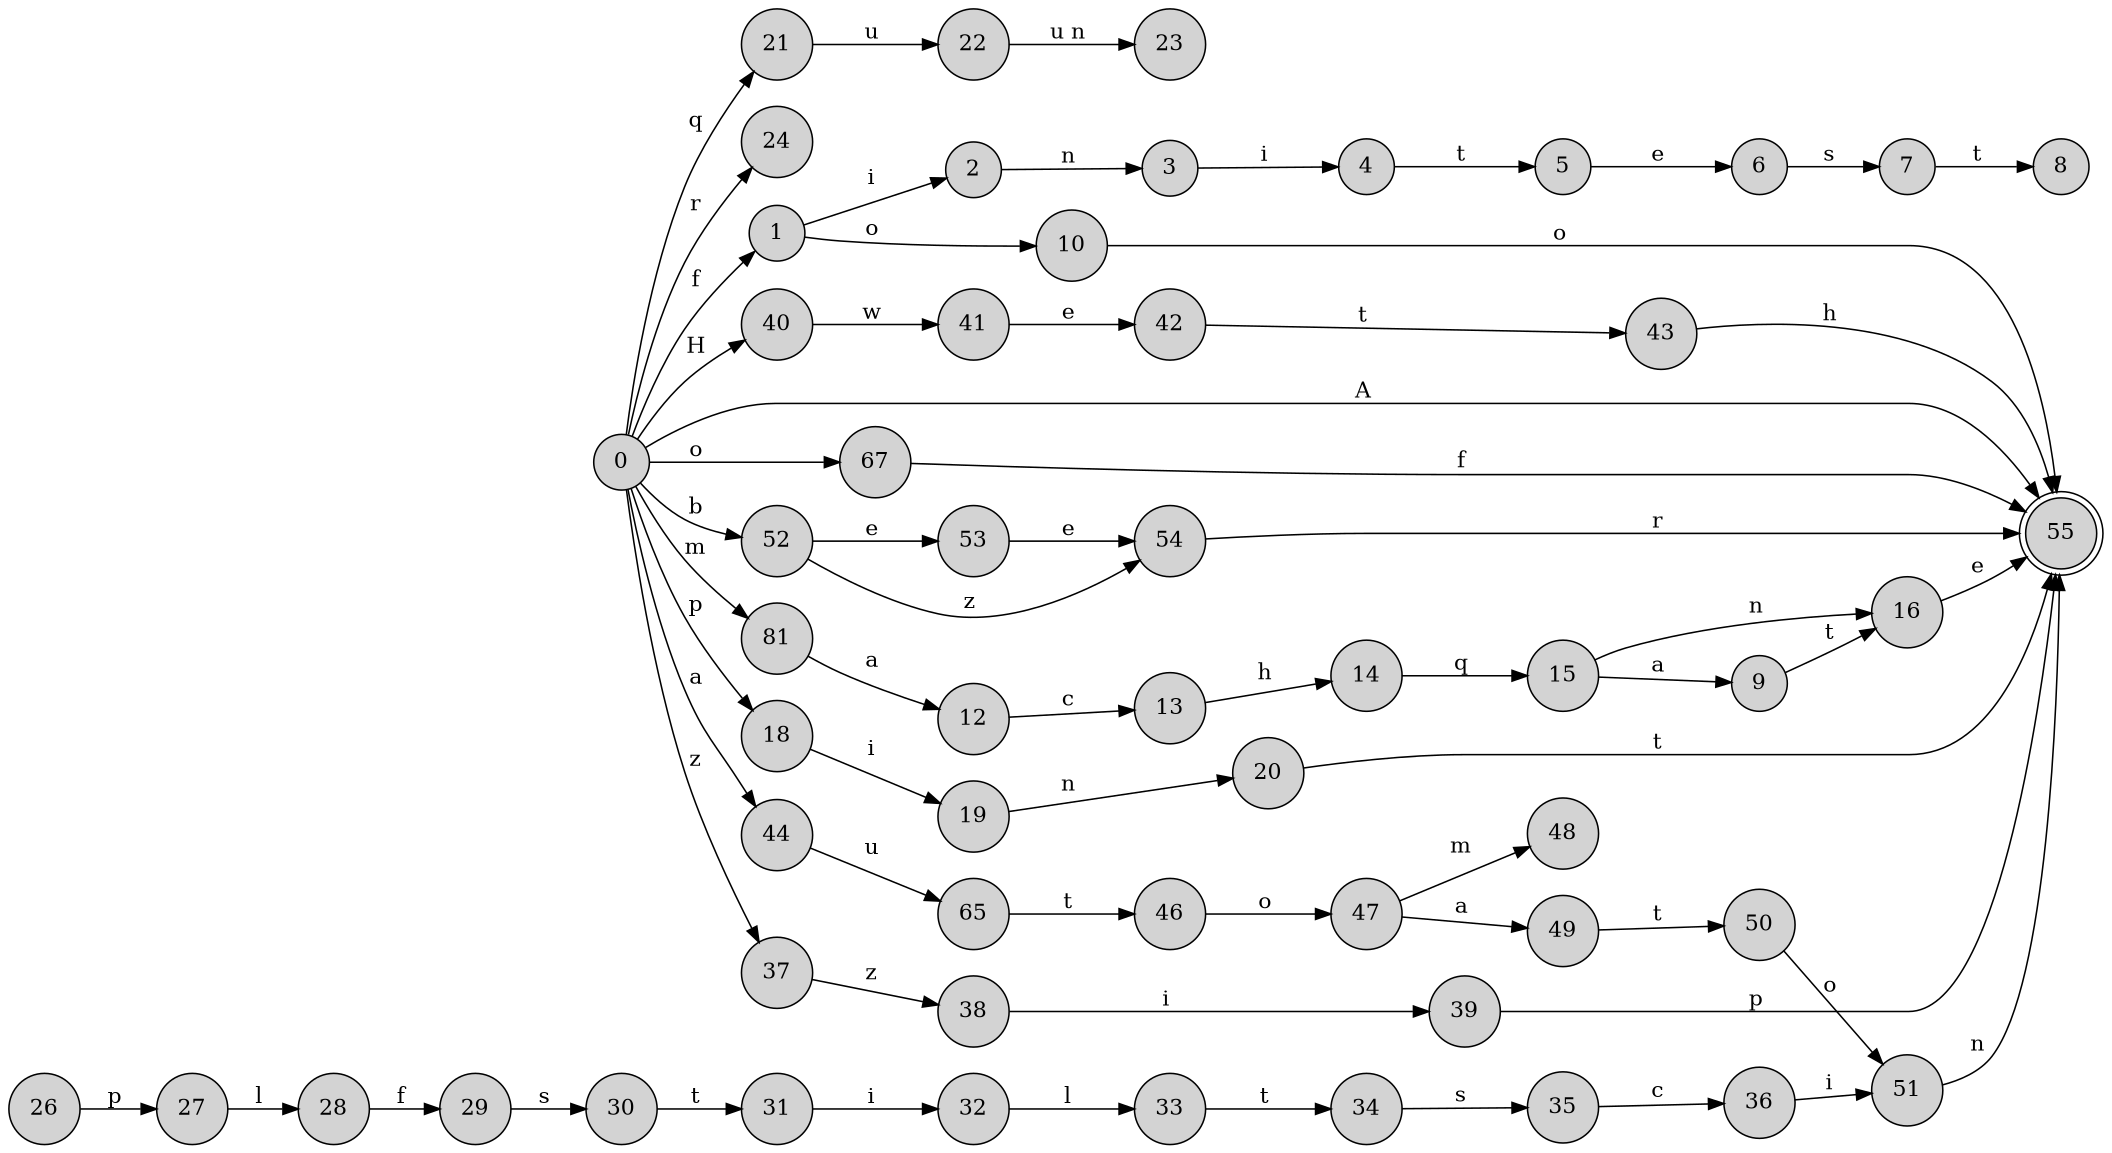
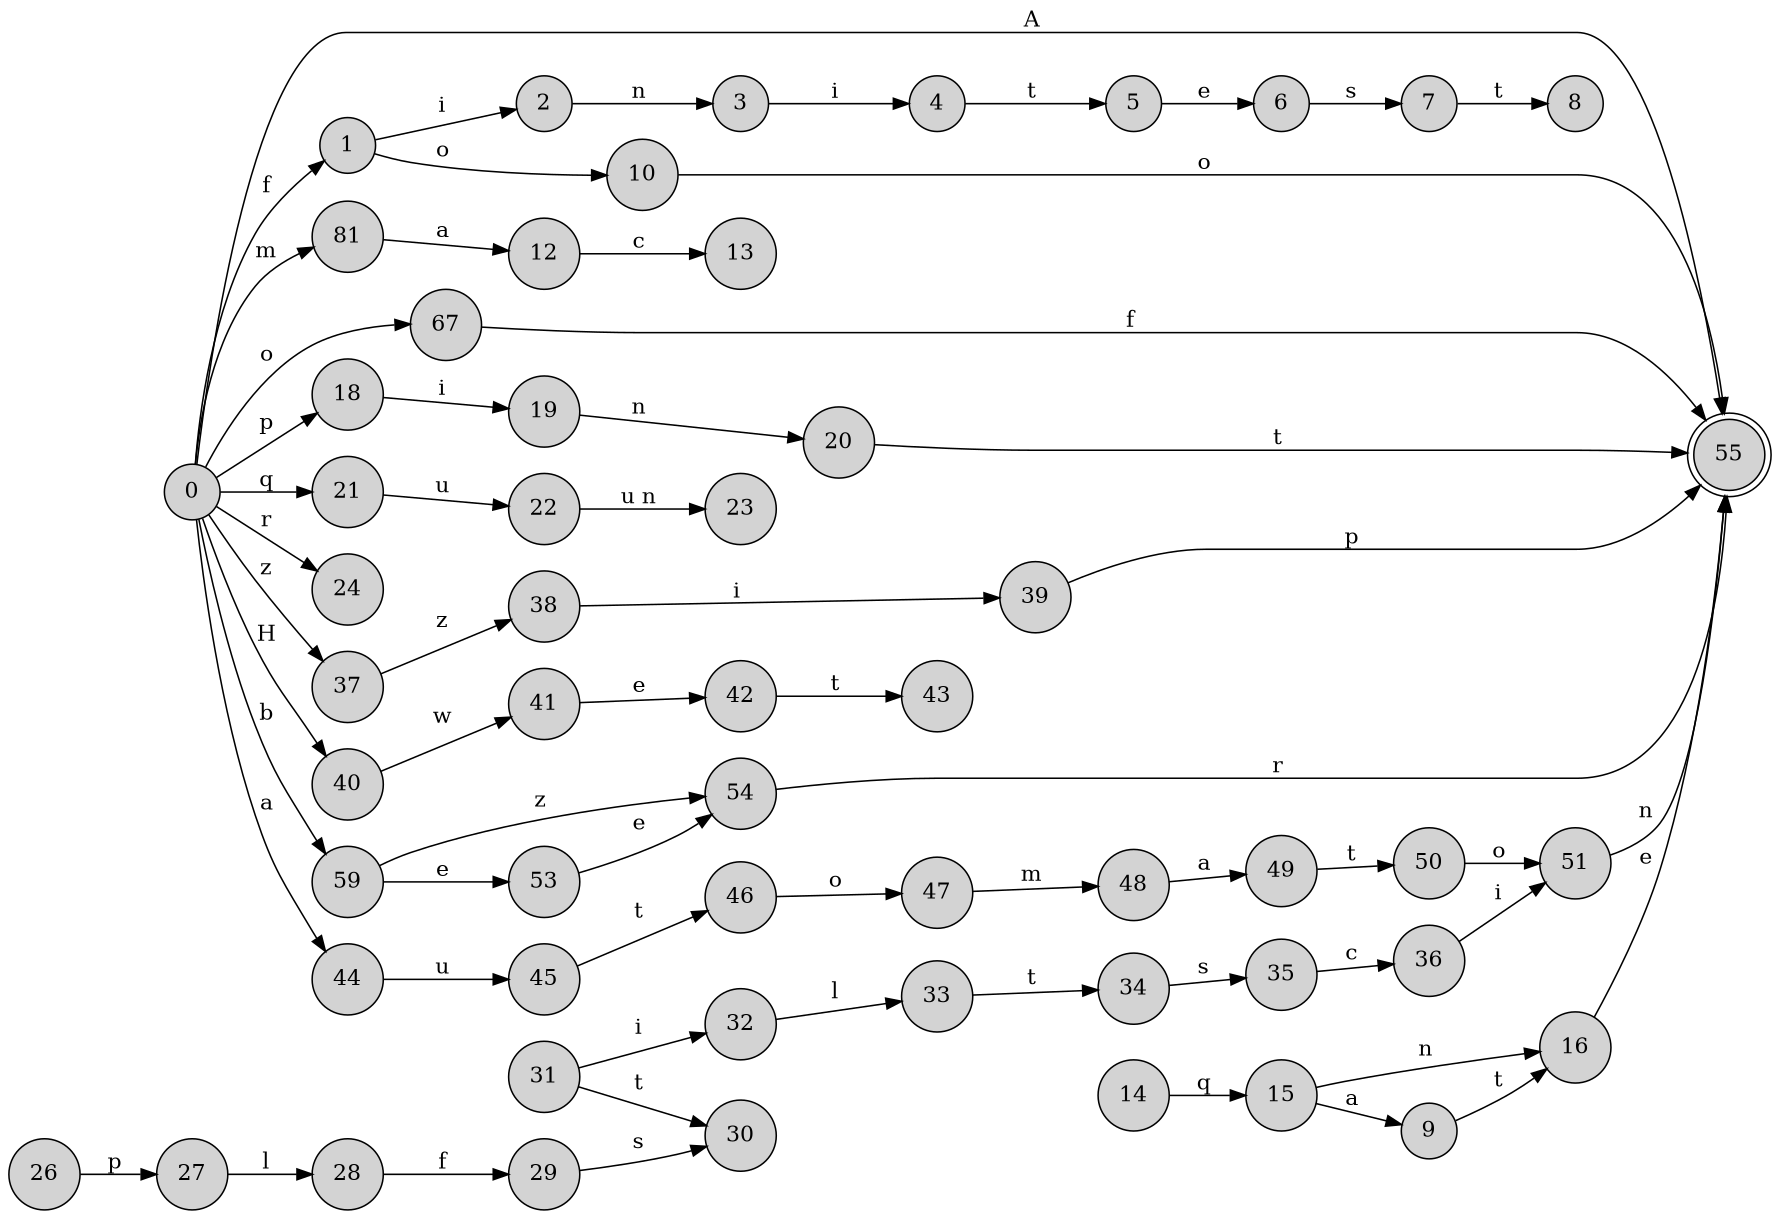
edge "43" -> "55": removed, label "h"
node "52": label "52" -> "59"
edge "13" -> "14": removed, label "h"
node "65": label "65" -> "45"
edge "47" -> "49": now "48" -> "49"
edge "30" -> "31": reversed
